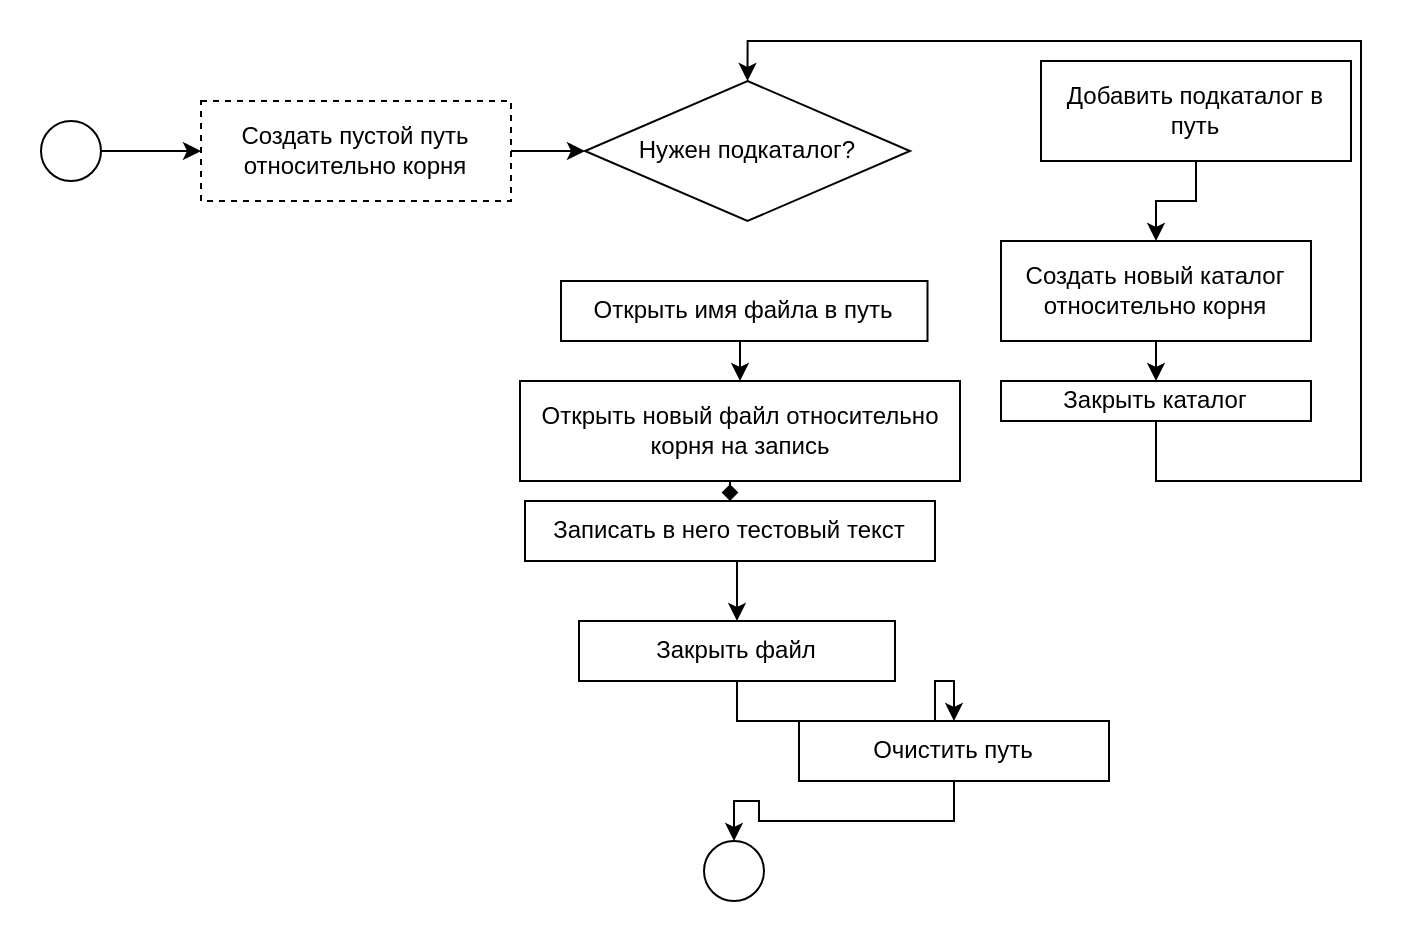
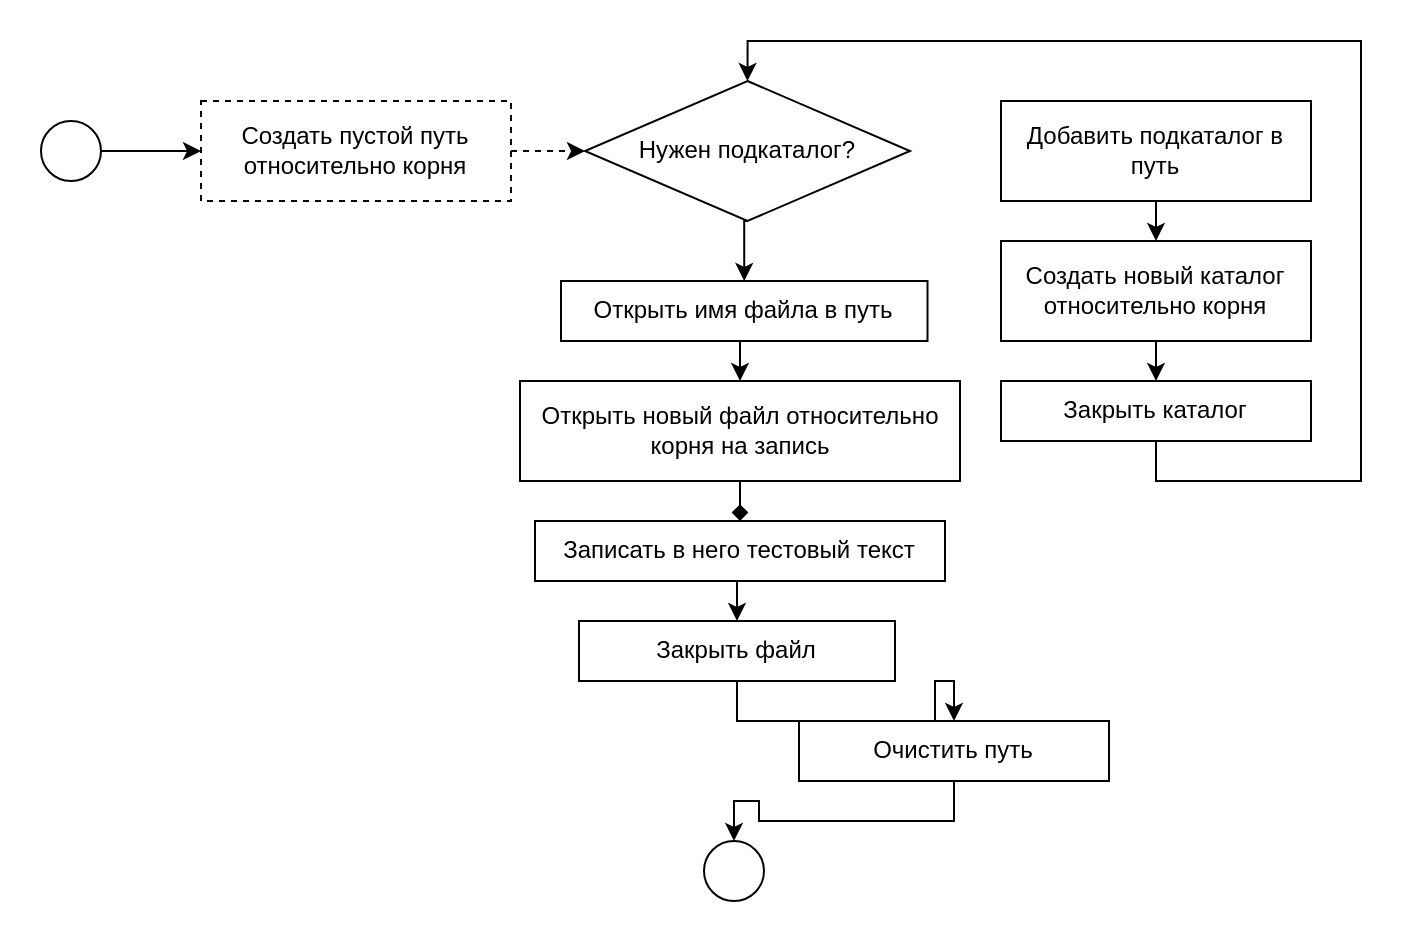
node "Добавить подкаталог в путь": moved (1196, 111) -> (1156, 151)
edge "Создать пустой путь относительно корня" -> "Нужен подкаталог?": style solid -> dashed
edge "Нужен подкаталог?" -> "Открыть имя файла в путь": added
node "Закрыть каталог": size 310x40 -> 310x60
node "Записать в него тестовый текст": moved (730, 531) -> (740, 551)
